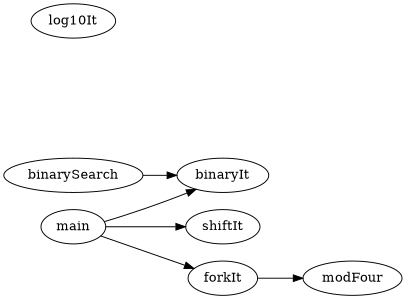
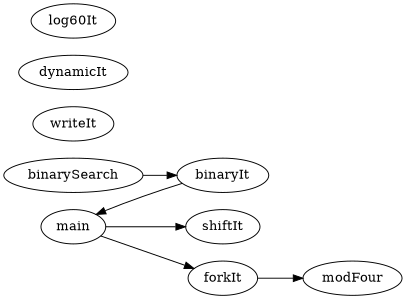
node "log10It": label "log10It" -> "log60It"
node "dynamicIt": added
node "writeIt": added
edge "main" -> "binaryIt": reversed
